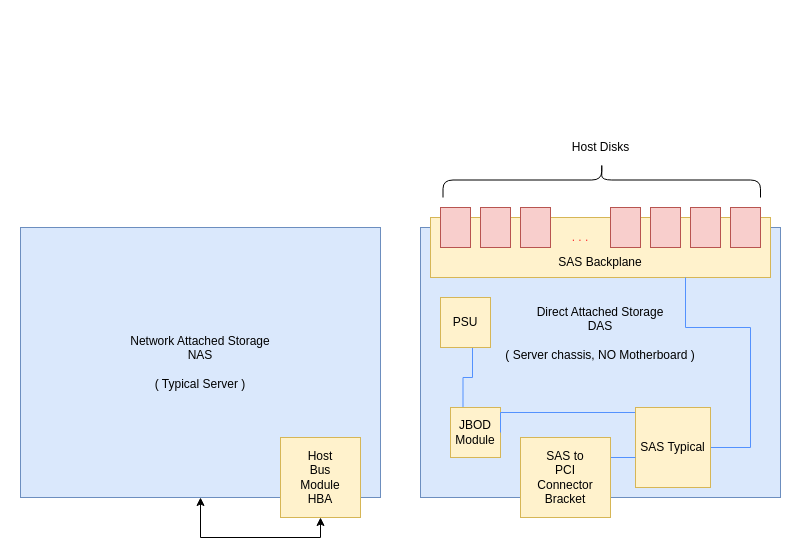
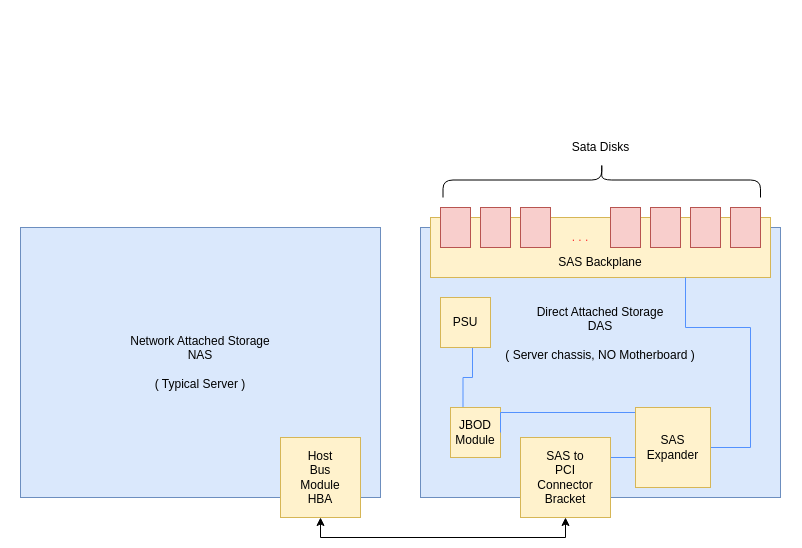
node "Host Disks": label "Host Disks" -> "Sata Disks"
node "SAS Typical": label "SAS Typical" -> "SAS Expander"
edge "Network Attached Storage NAS ( Typical Server )" -- "Host Bus Module HBA": now "SAS to PCI Connector Bracket" -- "Host Bus Module HBA"
